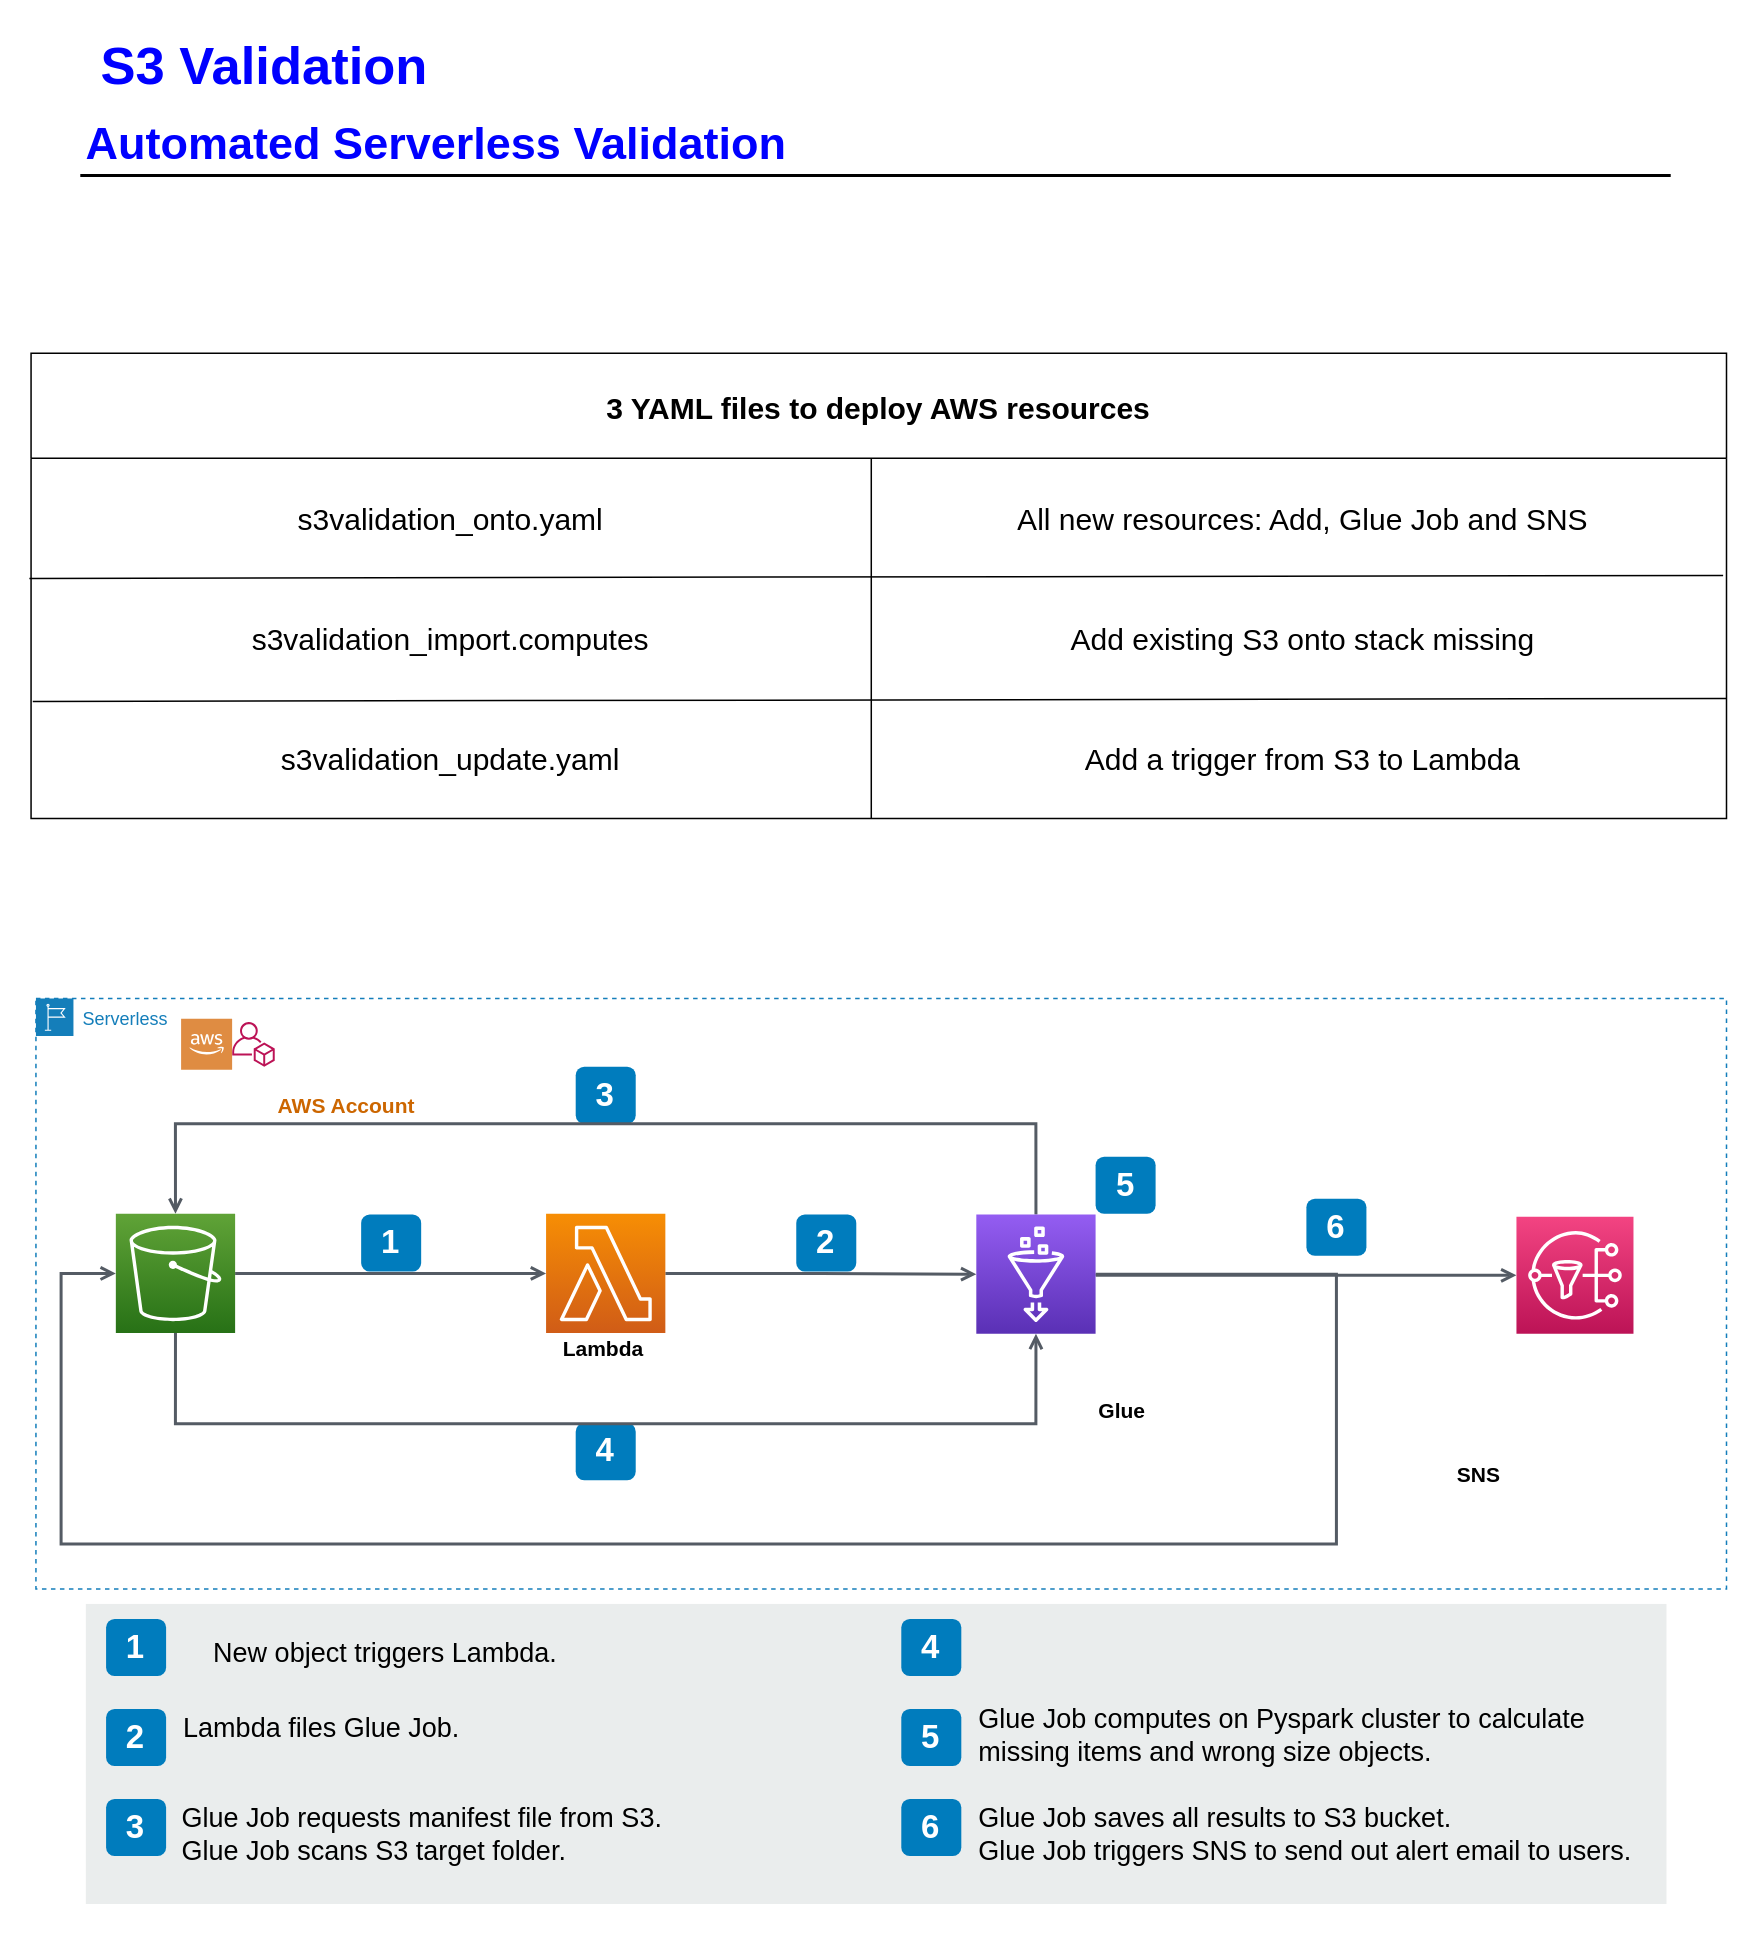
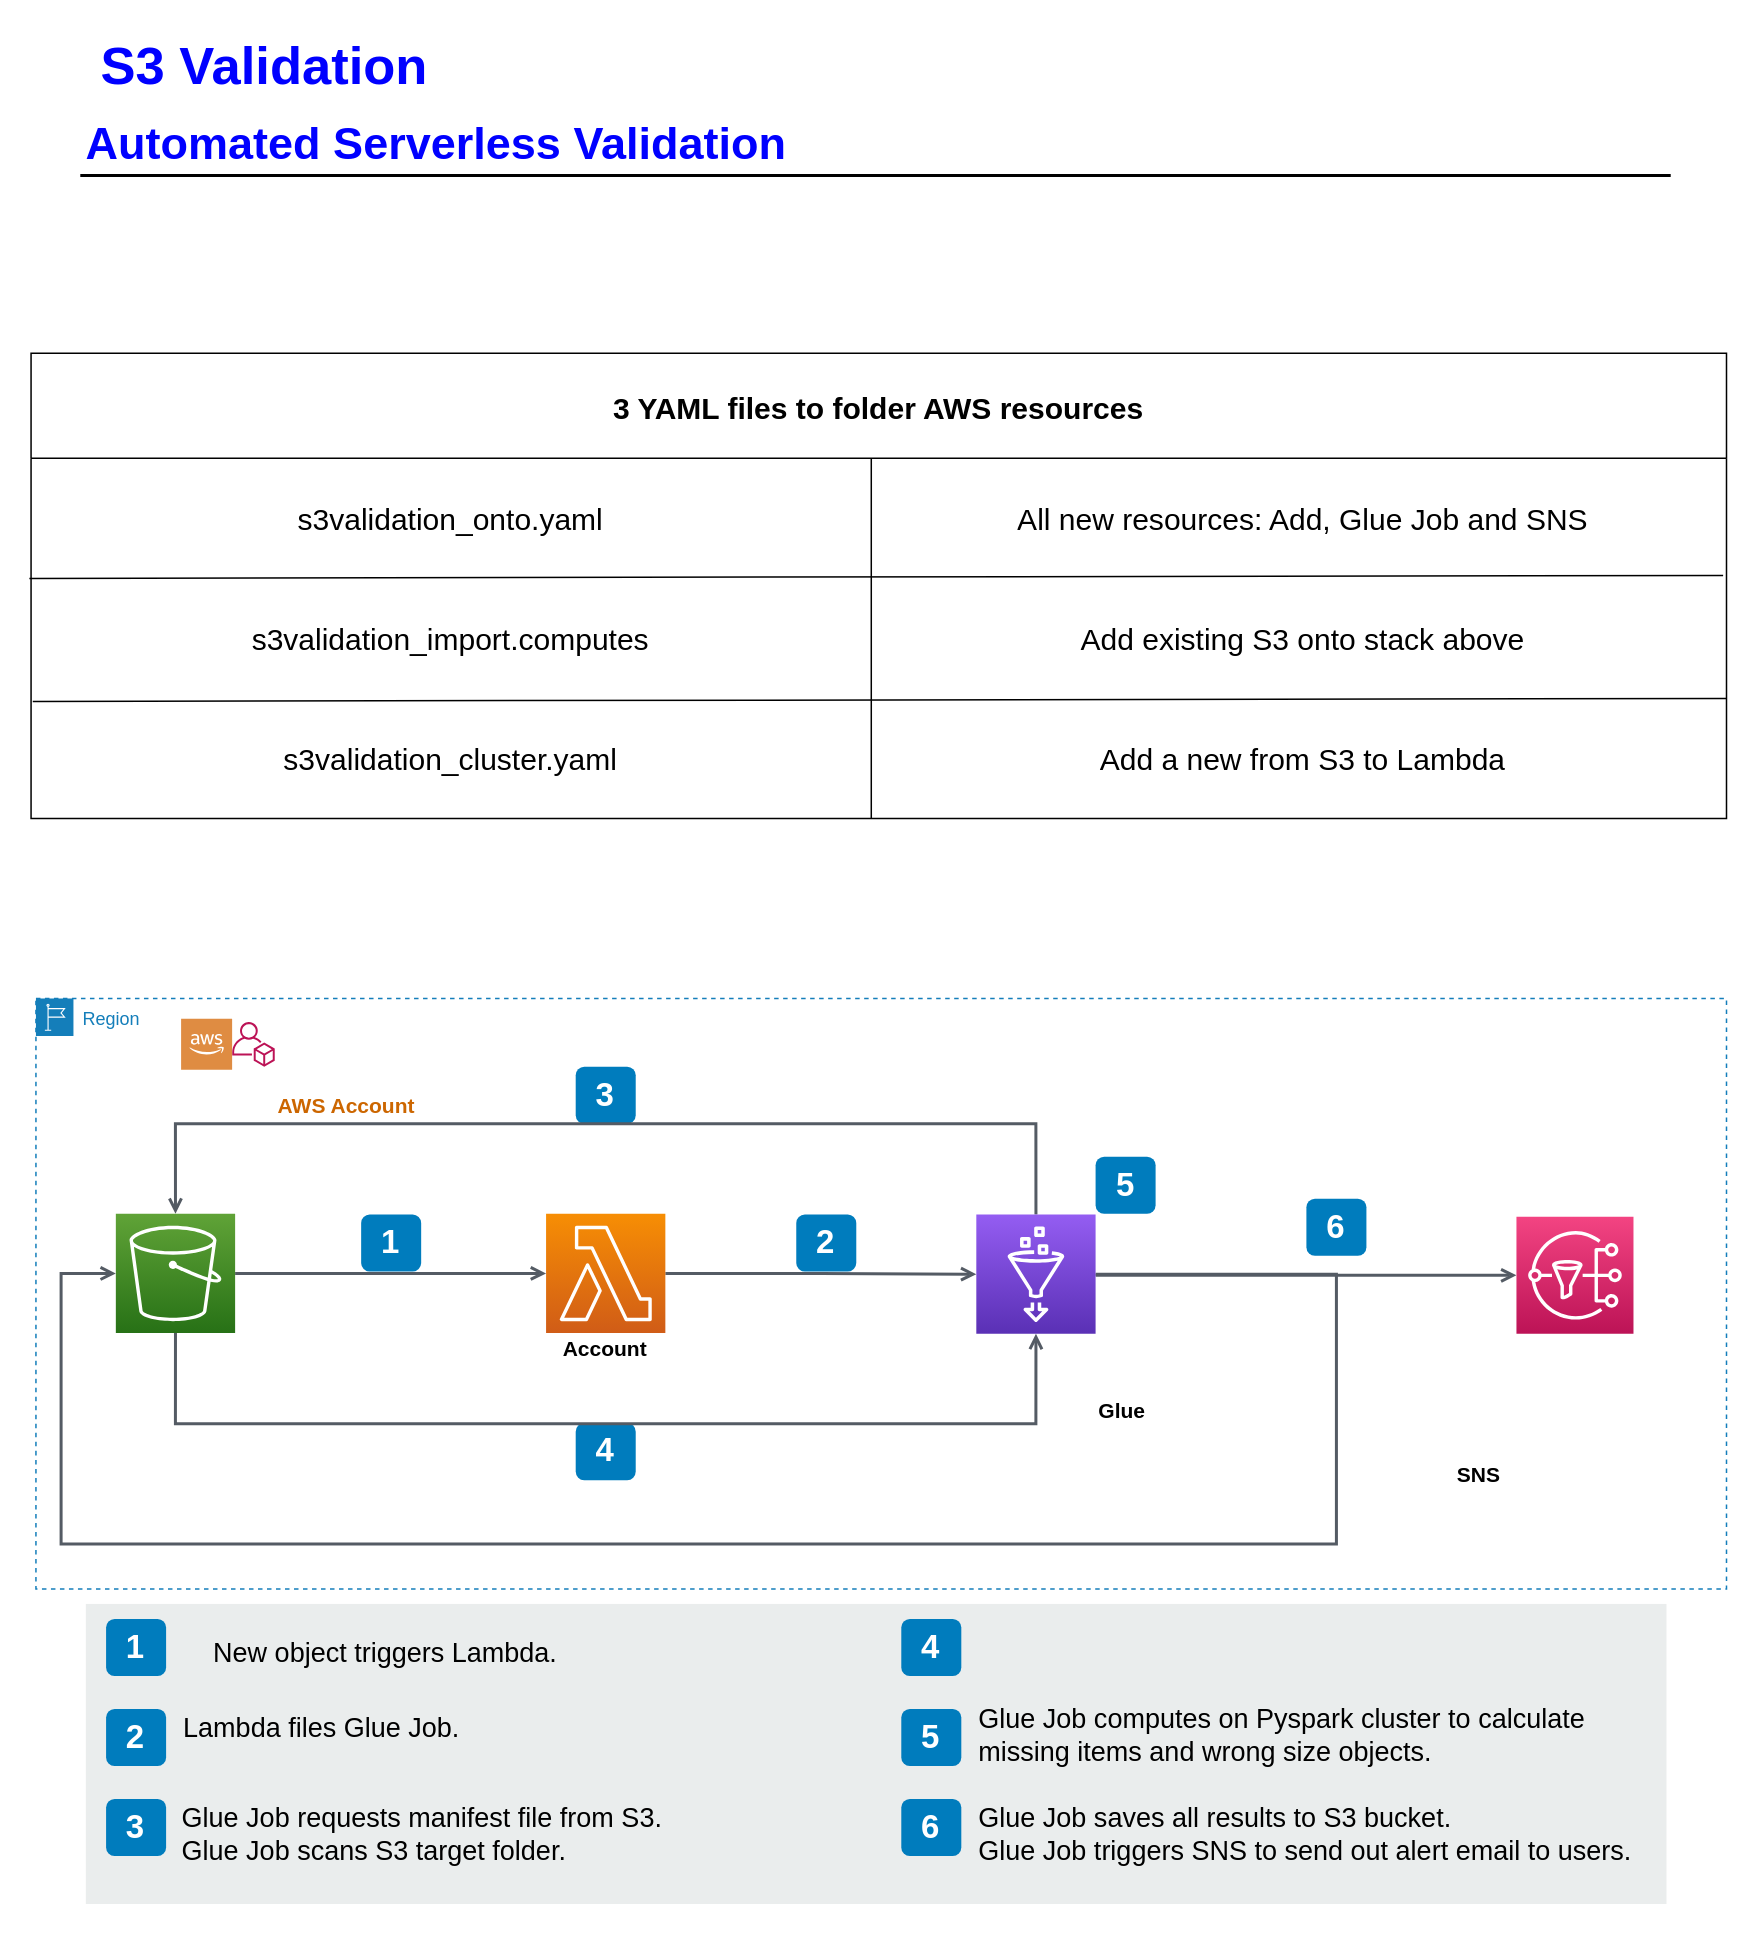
node "3 YAML files to deploy AWS resources": label "3 YAML files to deploy AWS resources" -> "3 YAML files to folder AWS resources"
node "Add existing S3 onto stack missing": label "Add existing S3 onto stack missing" -> "Add existing S3 onto stack above"
node "s3validation_update.yaml": label "s3validation_update.yaml" -> "s3validation_cluster.yaml"
node "Add a trigger from S3 to Lambda": label "Add a trigger from S3 to Lambda" -> "Add a new from S3 to Lambda"
node "Serverless": label "Serverless" -> "Region"
node "Lambda": label "Lambda" -> "Account"
